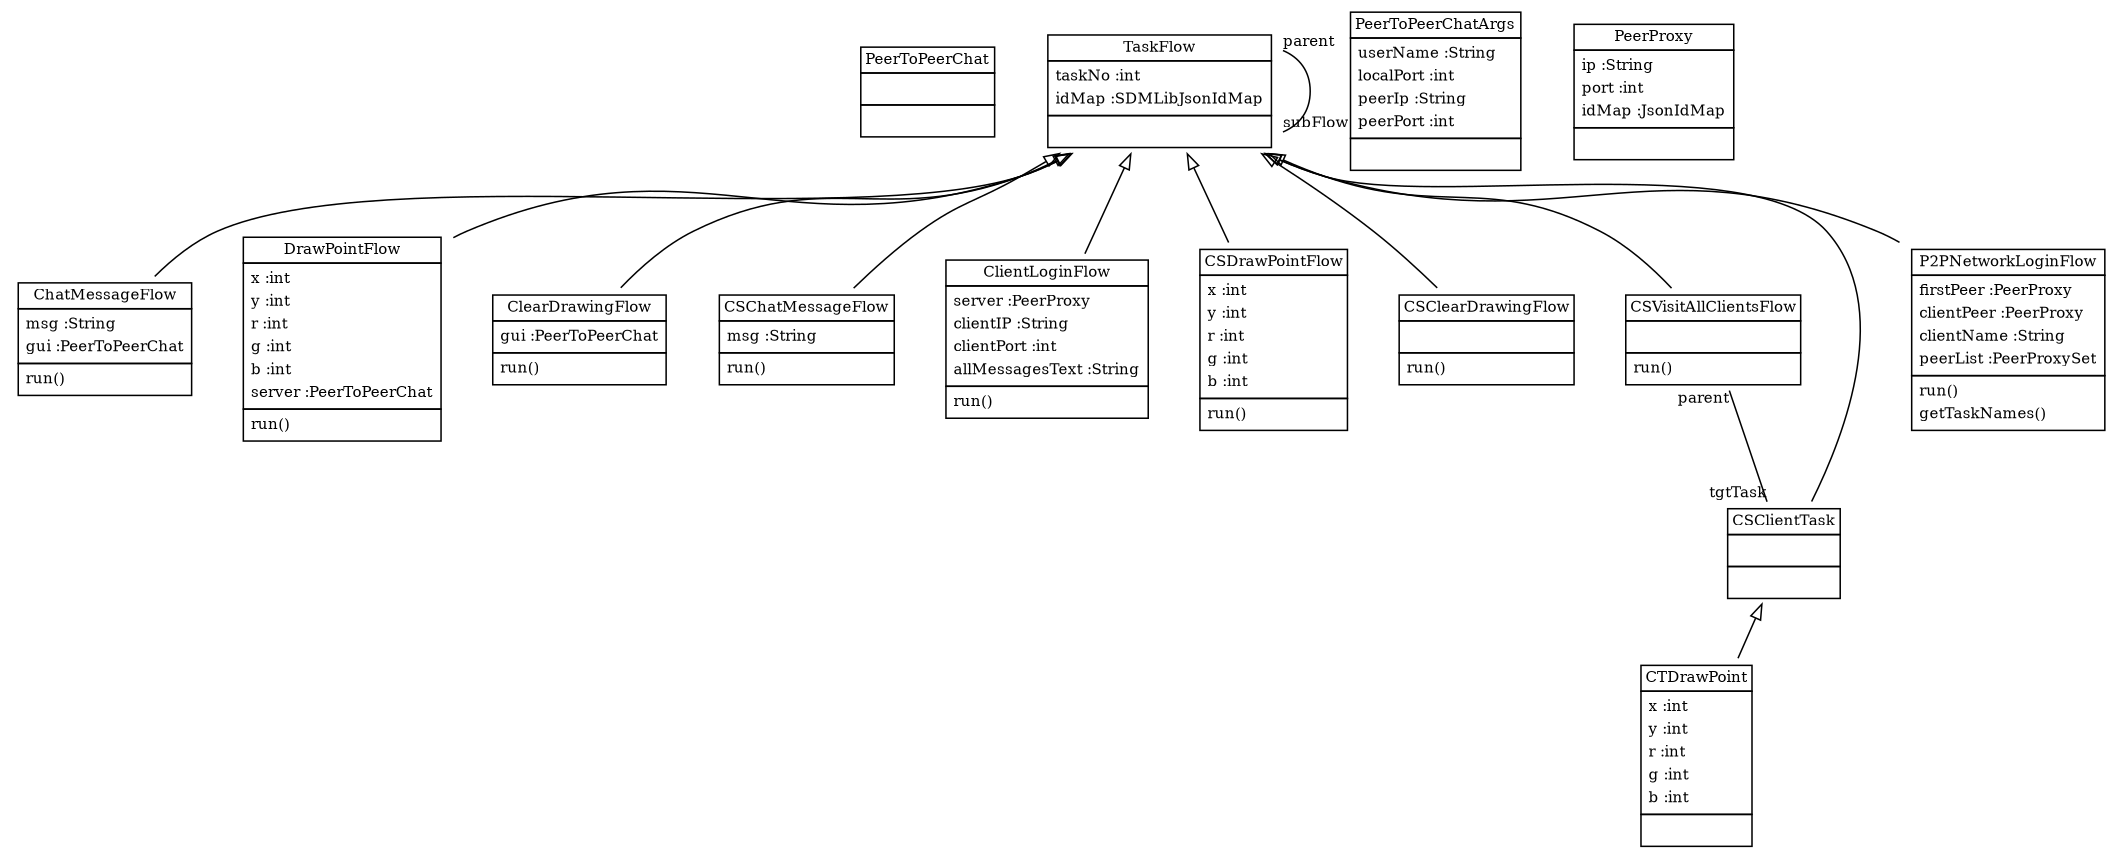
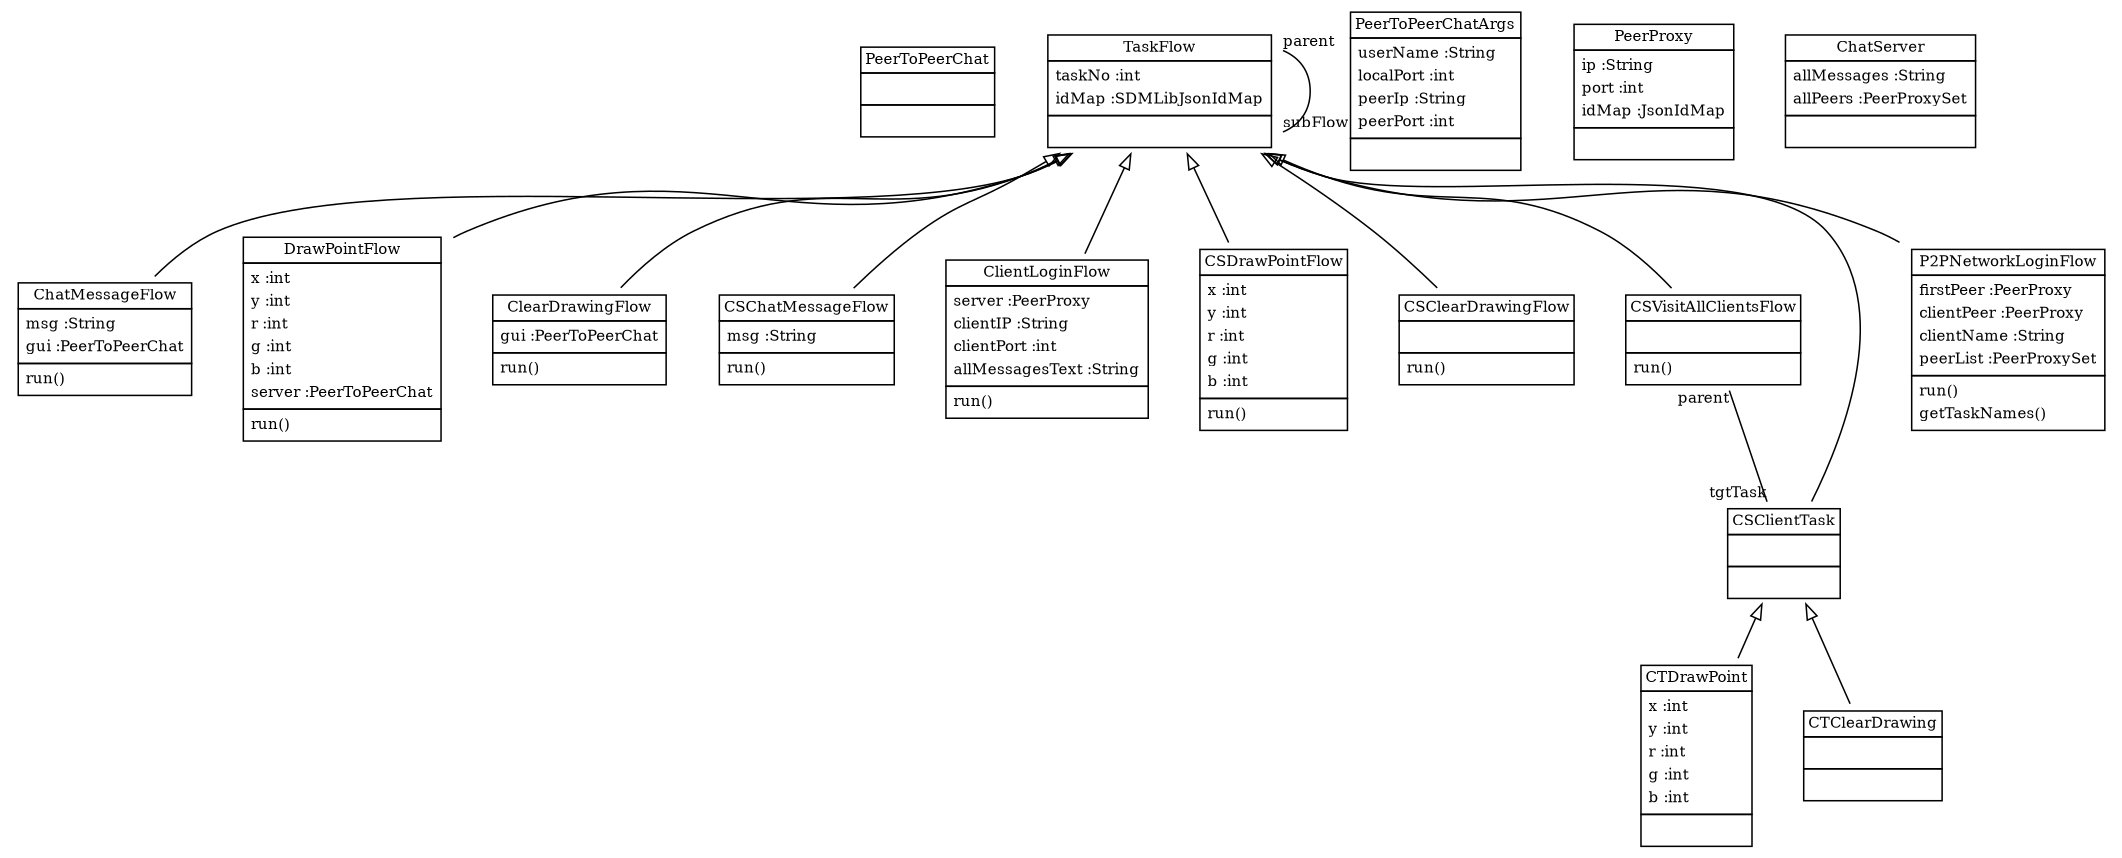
node "ChatServer": added
node "CTClearDrawing": added
